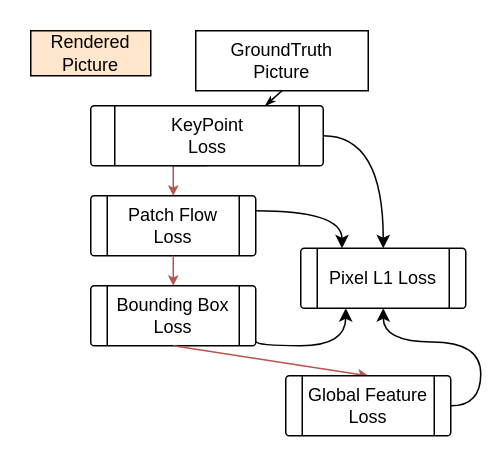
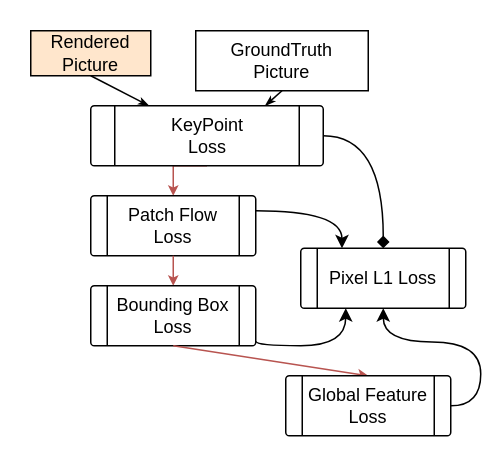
edge "Rendered Picture" -> "KeyPoint Loss": added
edge "KeyPoint Loss" -> "Pixel L1 Loss": arrowhead classic -> diamond
